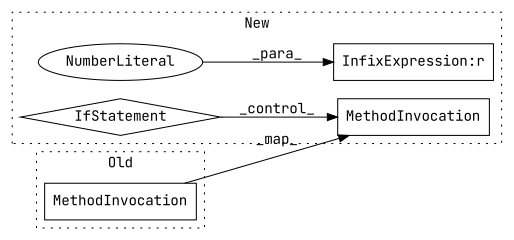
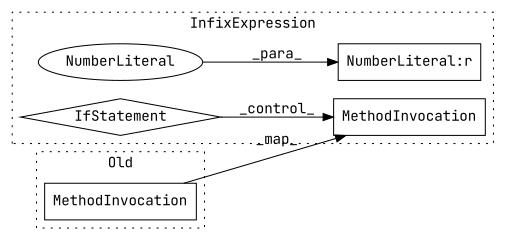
cluster "New": label "New" -> "InfixExpression"
node "InfixExpression:r": label "InfixExpression:r" -> "NumberLiteral:r"
